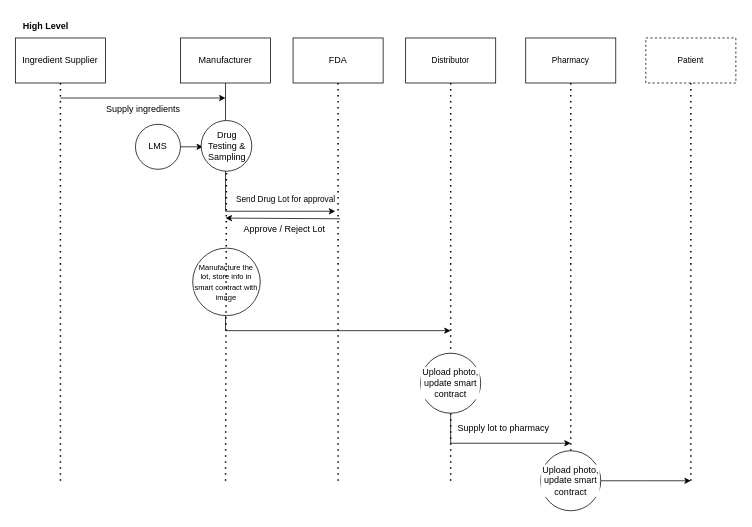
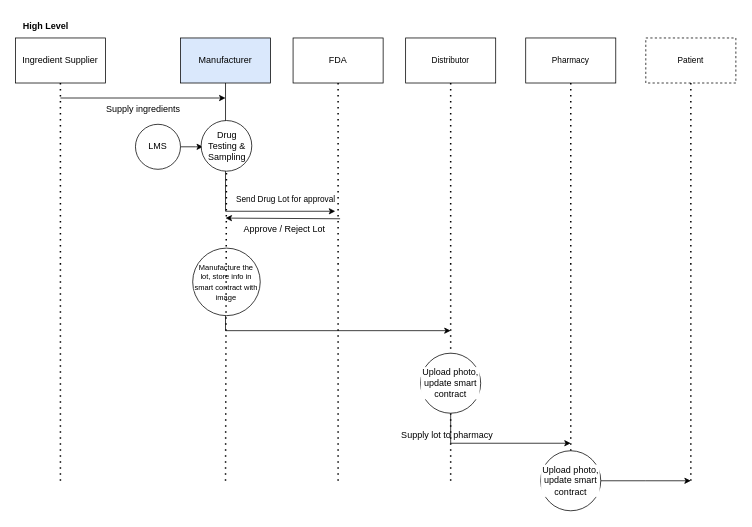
node "Manufacturer": fillcolor #ffffff -> #dae8fc
node "Supply lot to pharmacy": moved (503, 428) -> (447, 435)
